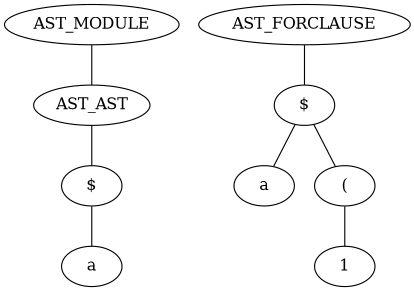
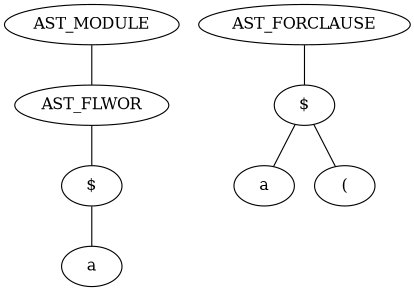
node "AST_AST": label "AST_AST" -> "AST_FLWOR"
node "1": removed
